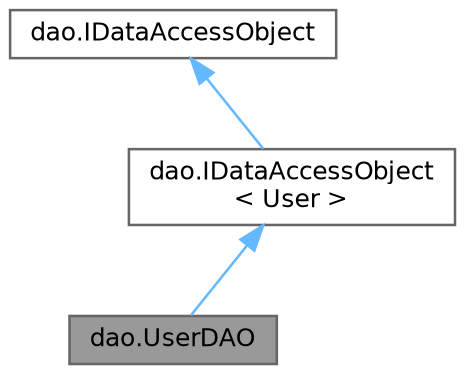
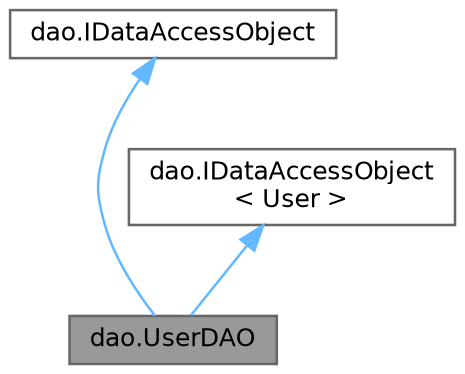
edge "dao.IDataAccessObject < User >" -> "dao.IDataAccessObject": now "dao.UserDAO" -> "dao.IDataAccessObject"
